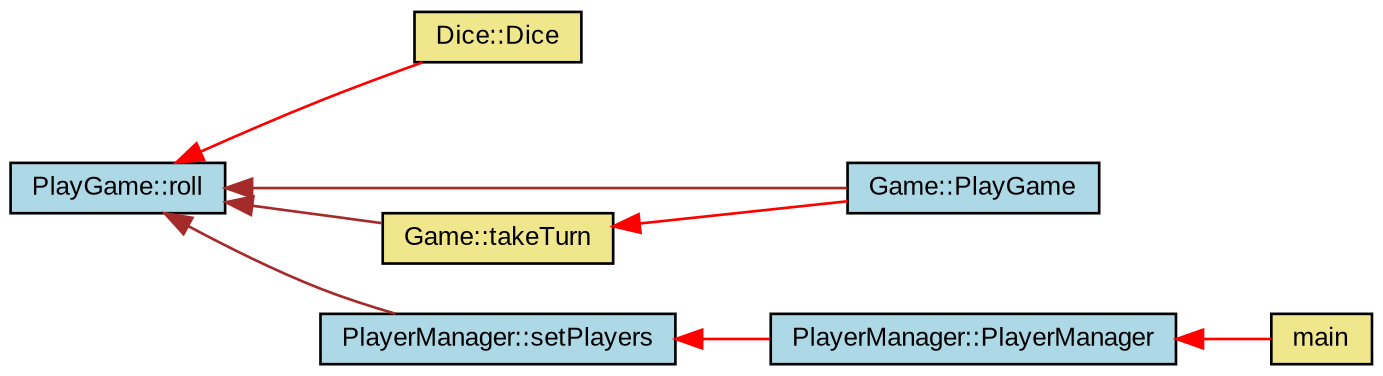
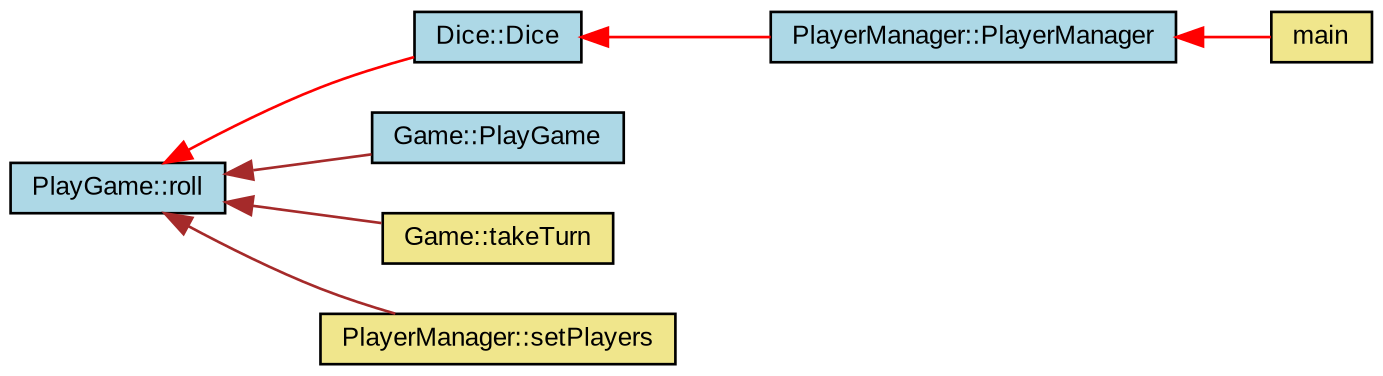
node "Dice::Dice": fillcolor khaki -> lightblue
edge "Game::PlayGame" -> "Game::takeTurn": removed
node "PlayerManager::setPlayers": fillcolor lightblue -> khaki
edge "PlayerManager::PlayerManager" -> "PlayerManager::setPlayers": now "PlayerManager::PlayerManager" -> "Dice::Dice"
